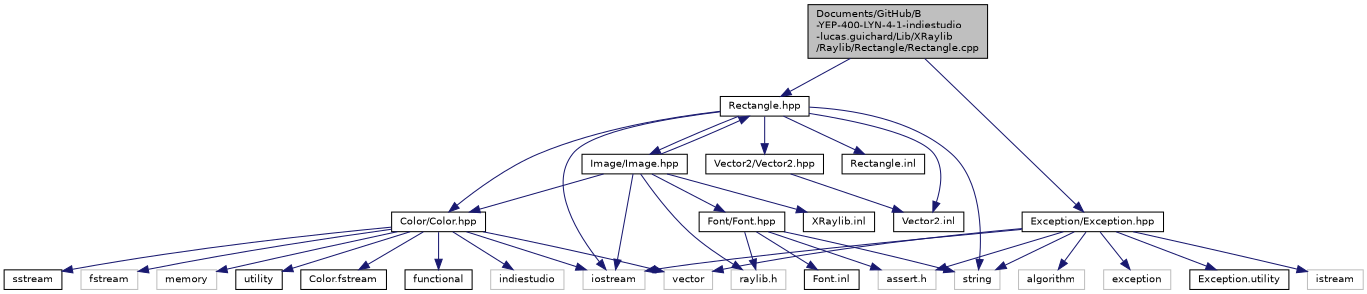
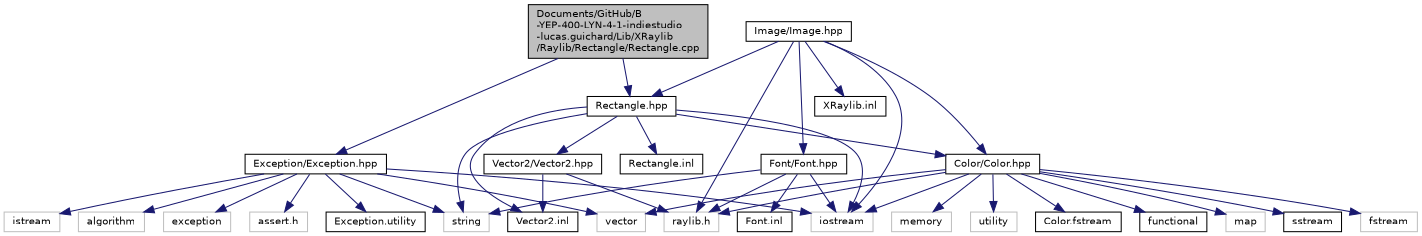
edge "Rectangle.hpp" -> "Image/Image.hpp": removed
edge "Color/Color.hpp" -> "raylib.h": added
edge "Vector2/Vector2.hpp" -> "raylib.h": added
edge "Font/Font.hpp" -> "assert.h": now "Font/Font.hpp" -> "iostream"
node "utility": color black -> grey75
node "indiestudio": label "indiestudio" -> "map"
